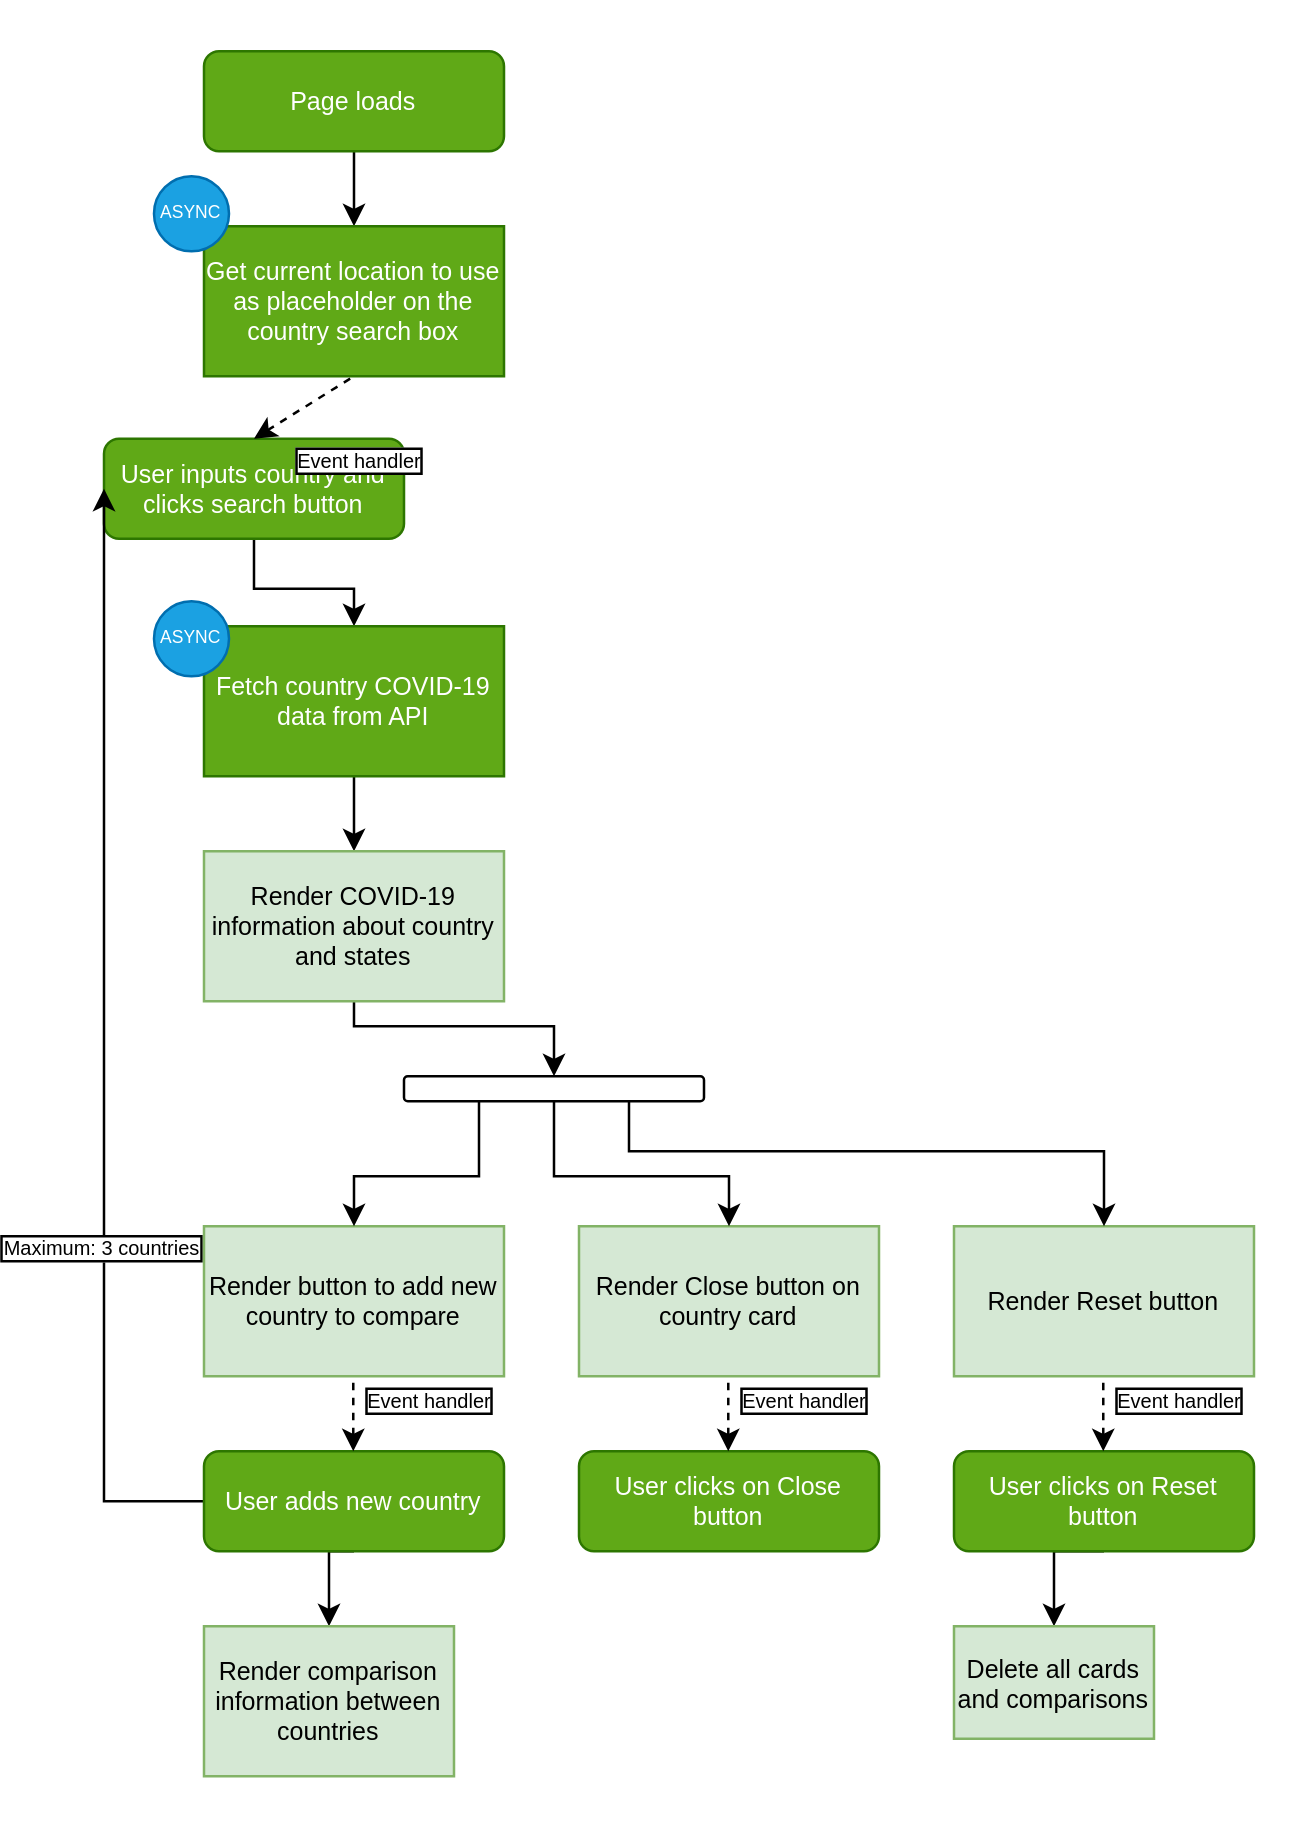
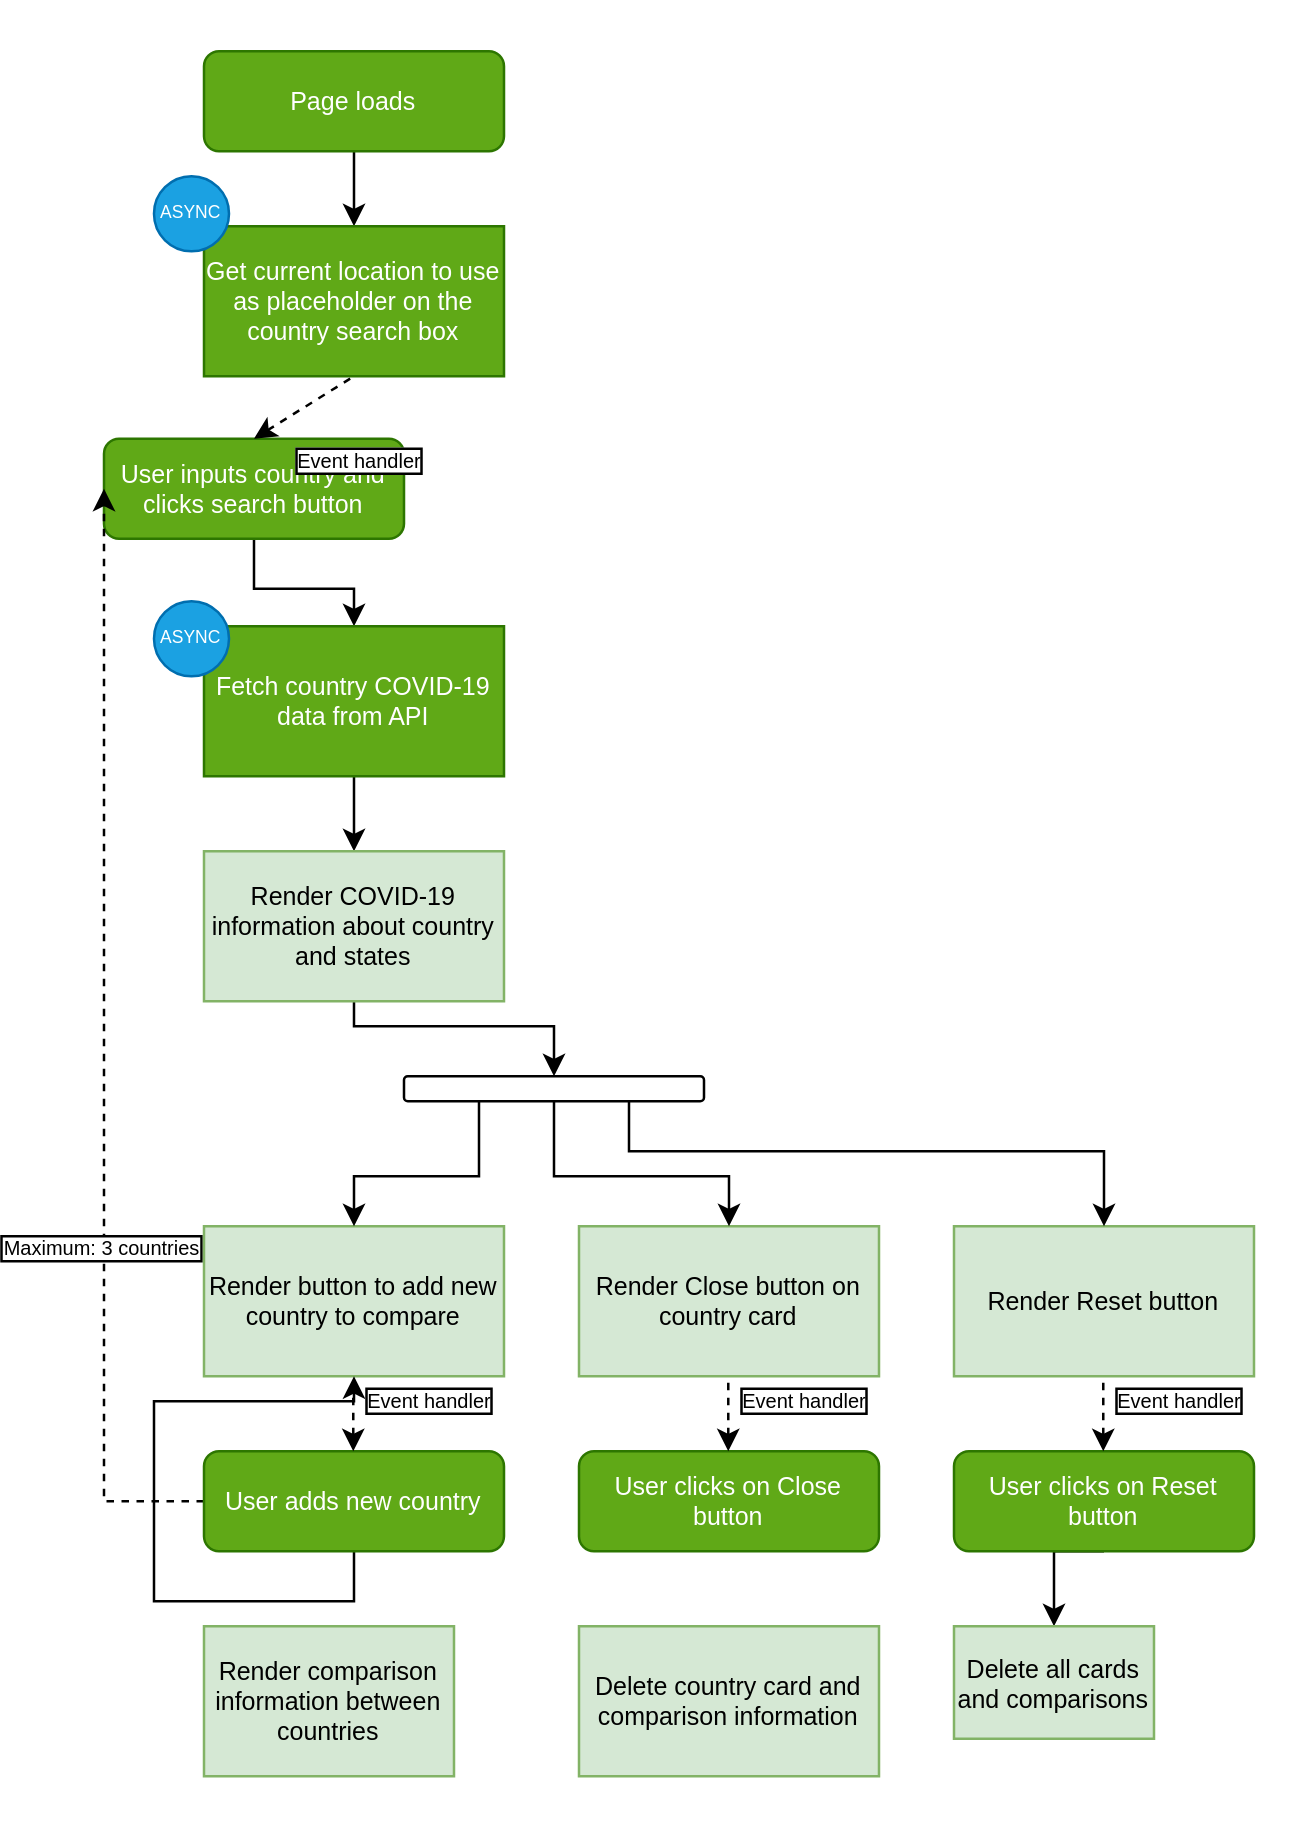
edge "User adds new country" -> "User inputs country and clicks search button": style solid -> dashed
edge "User adds new country" -> "Render comparison information between countries": now "User adds new country" -> "Render button to add new country to compare"
node "Delete country card and comparison information": added
